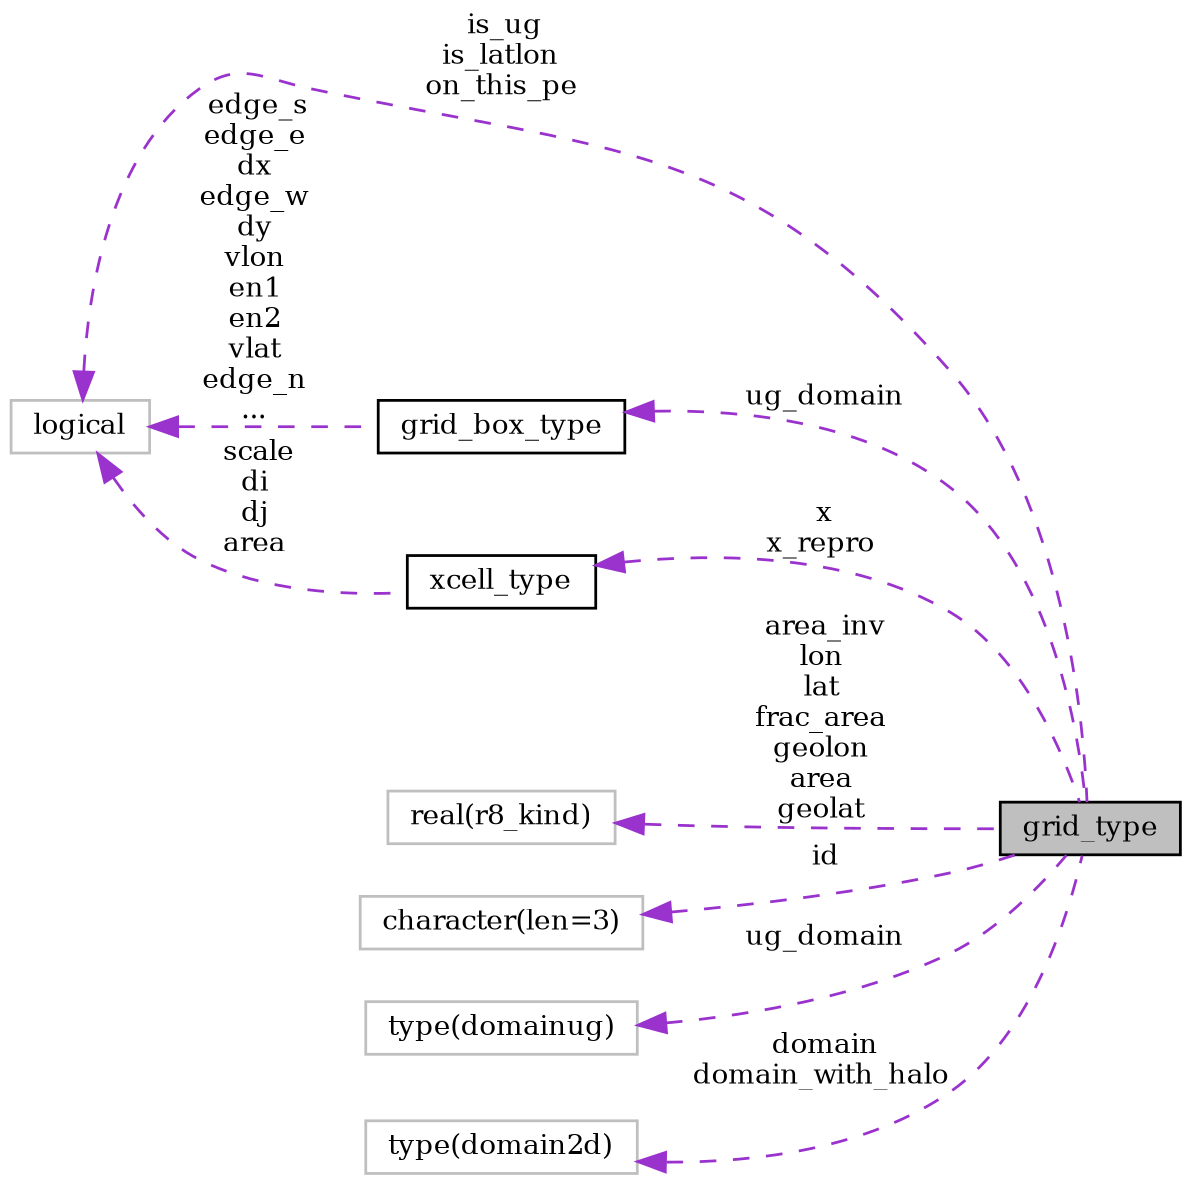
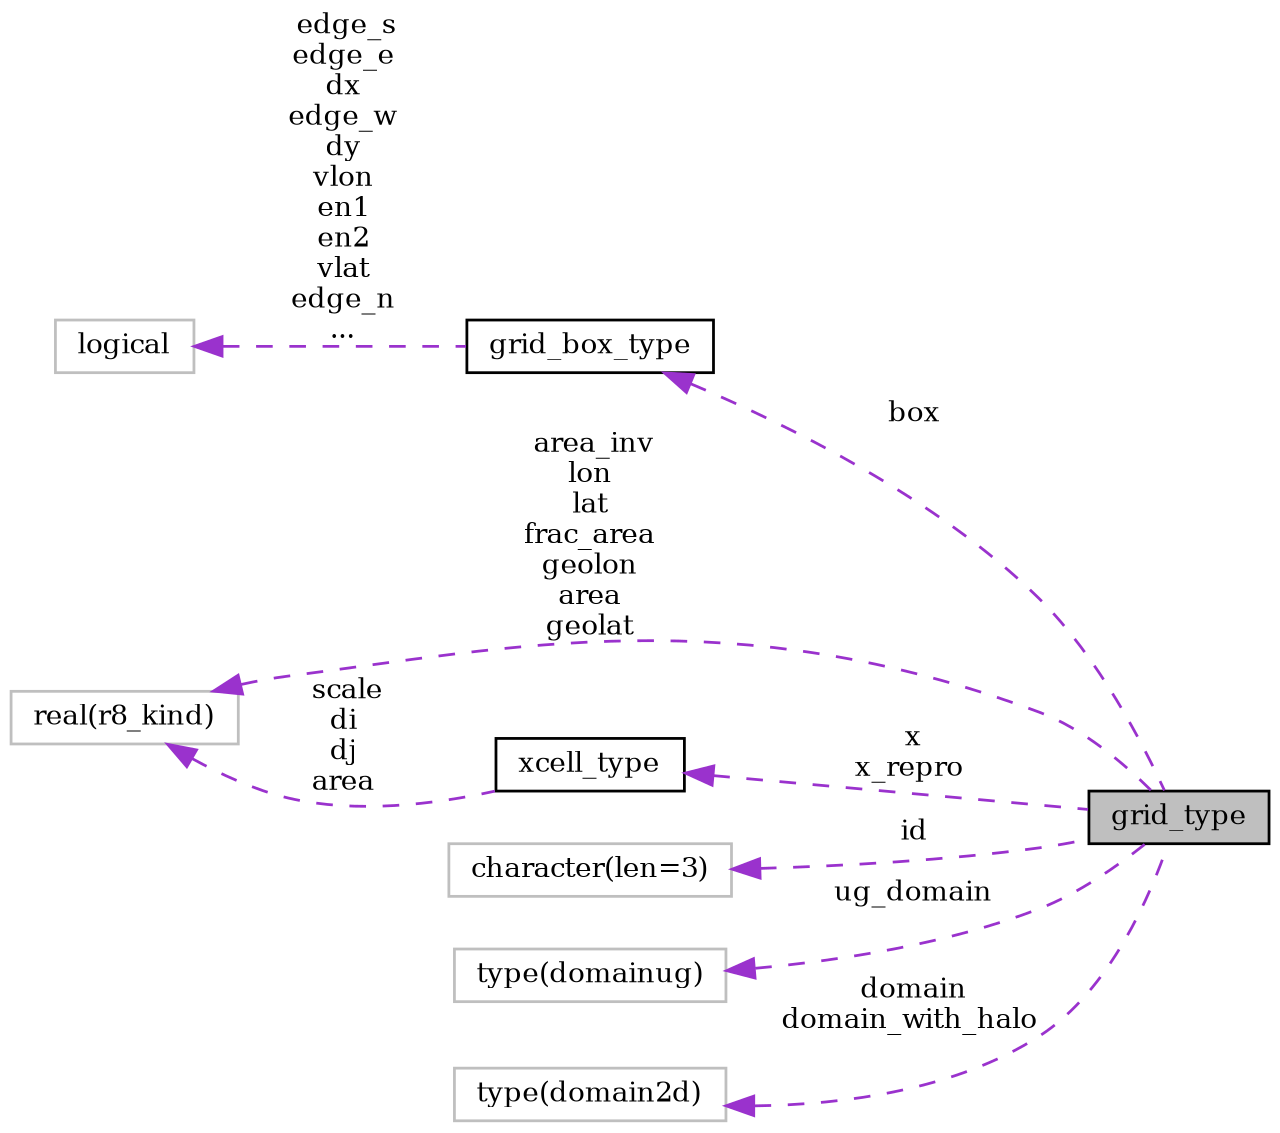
edge "grid_type" -> "logical": removed, label "is_ug is_latlon on_this_pe"
edge "grid_type" -> "grid_box_type": label " ug_domain" -> " box"
edge "xcell_type" -> "logical": now "xcell_type" -> "real(r8_kind)"
